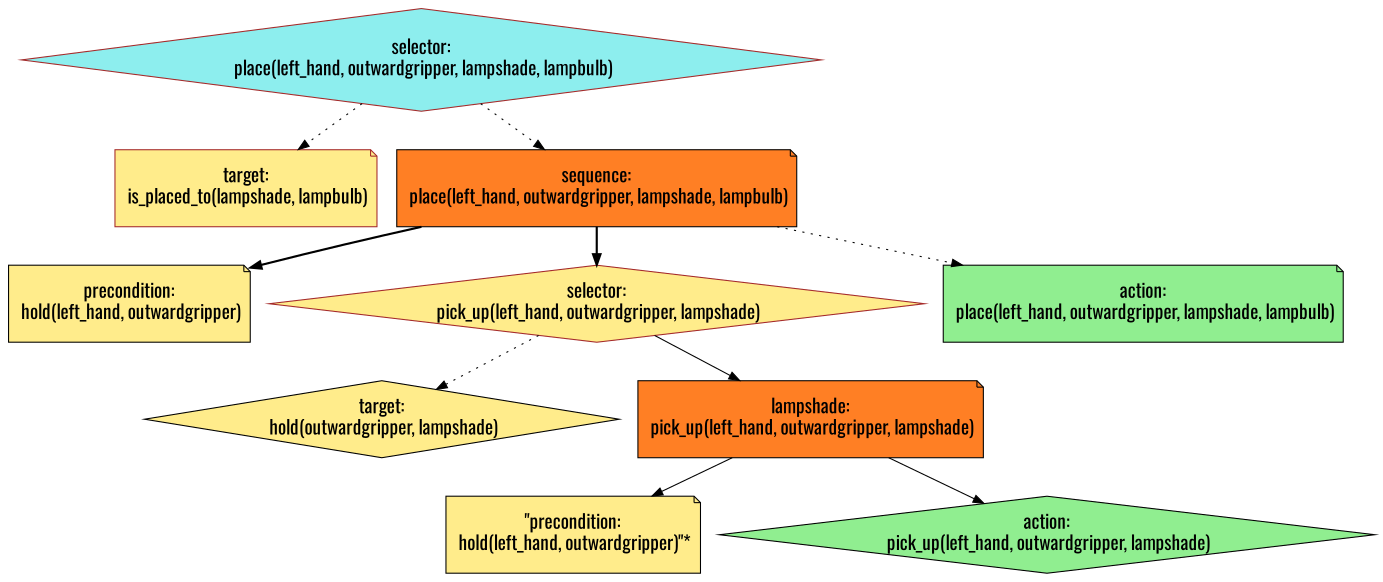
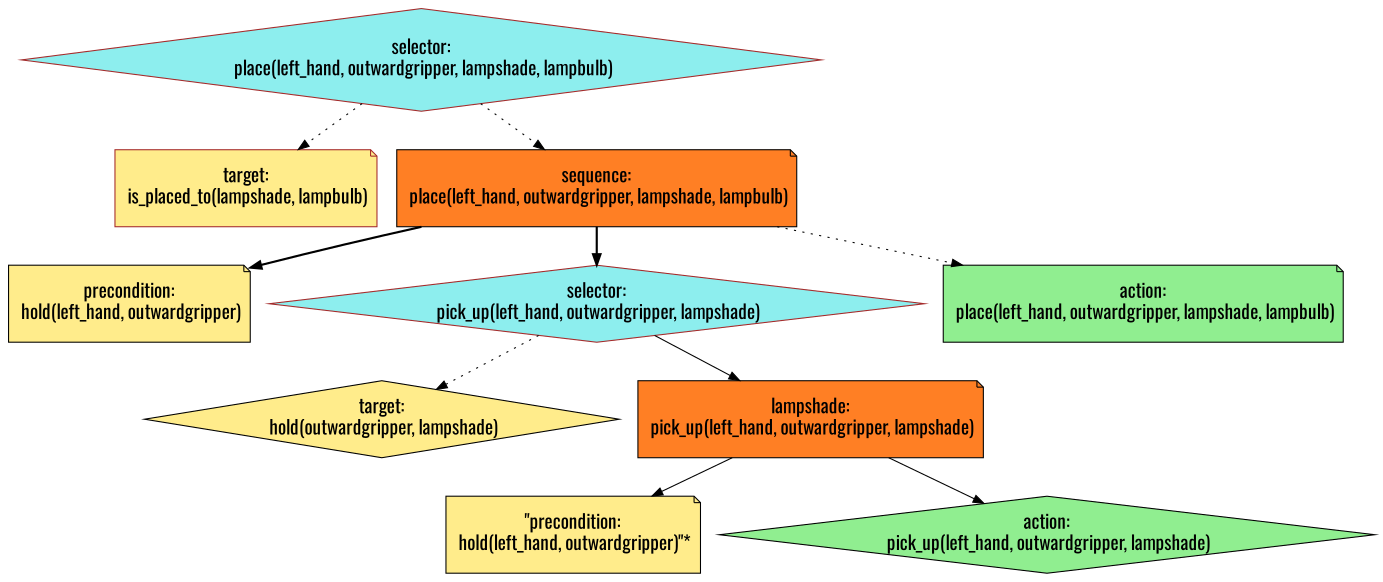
node "selector: pick_up(left_hand, outwardgripper, lampshade)": fillcolor lightgoldenrod1 -> darkslategray2
